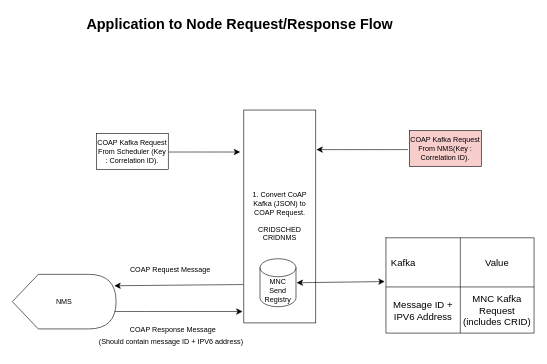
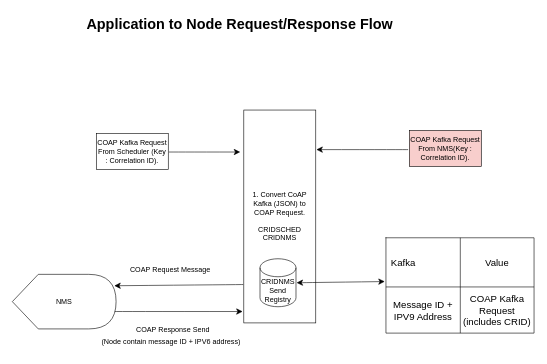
node "MNC Send Registry": label "MNC Send Registry" -> "CRIDNMS Send Registry"
node "Message ID + IPV6 Address": label "Message ID + IPV6 Address" -> "Message ID + IPV9 Address"
node "MNC Kafka Request (includes CRID)": label "MNC Kafka Request (includes CRID)" -> "COAP Kafka Request (includes CRID)"
node "COAP Response Message": label "COAP Response Message" -> "COAP Response Send"
node "(Should contain message ID + IPV6 address)": label "(Should contain message ID + IPV6 address)" -> "(Node contain message ID + IPV6 address)"
